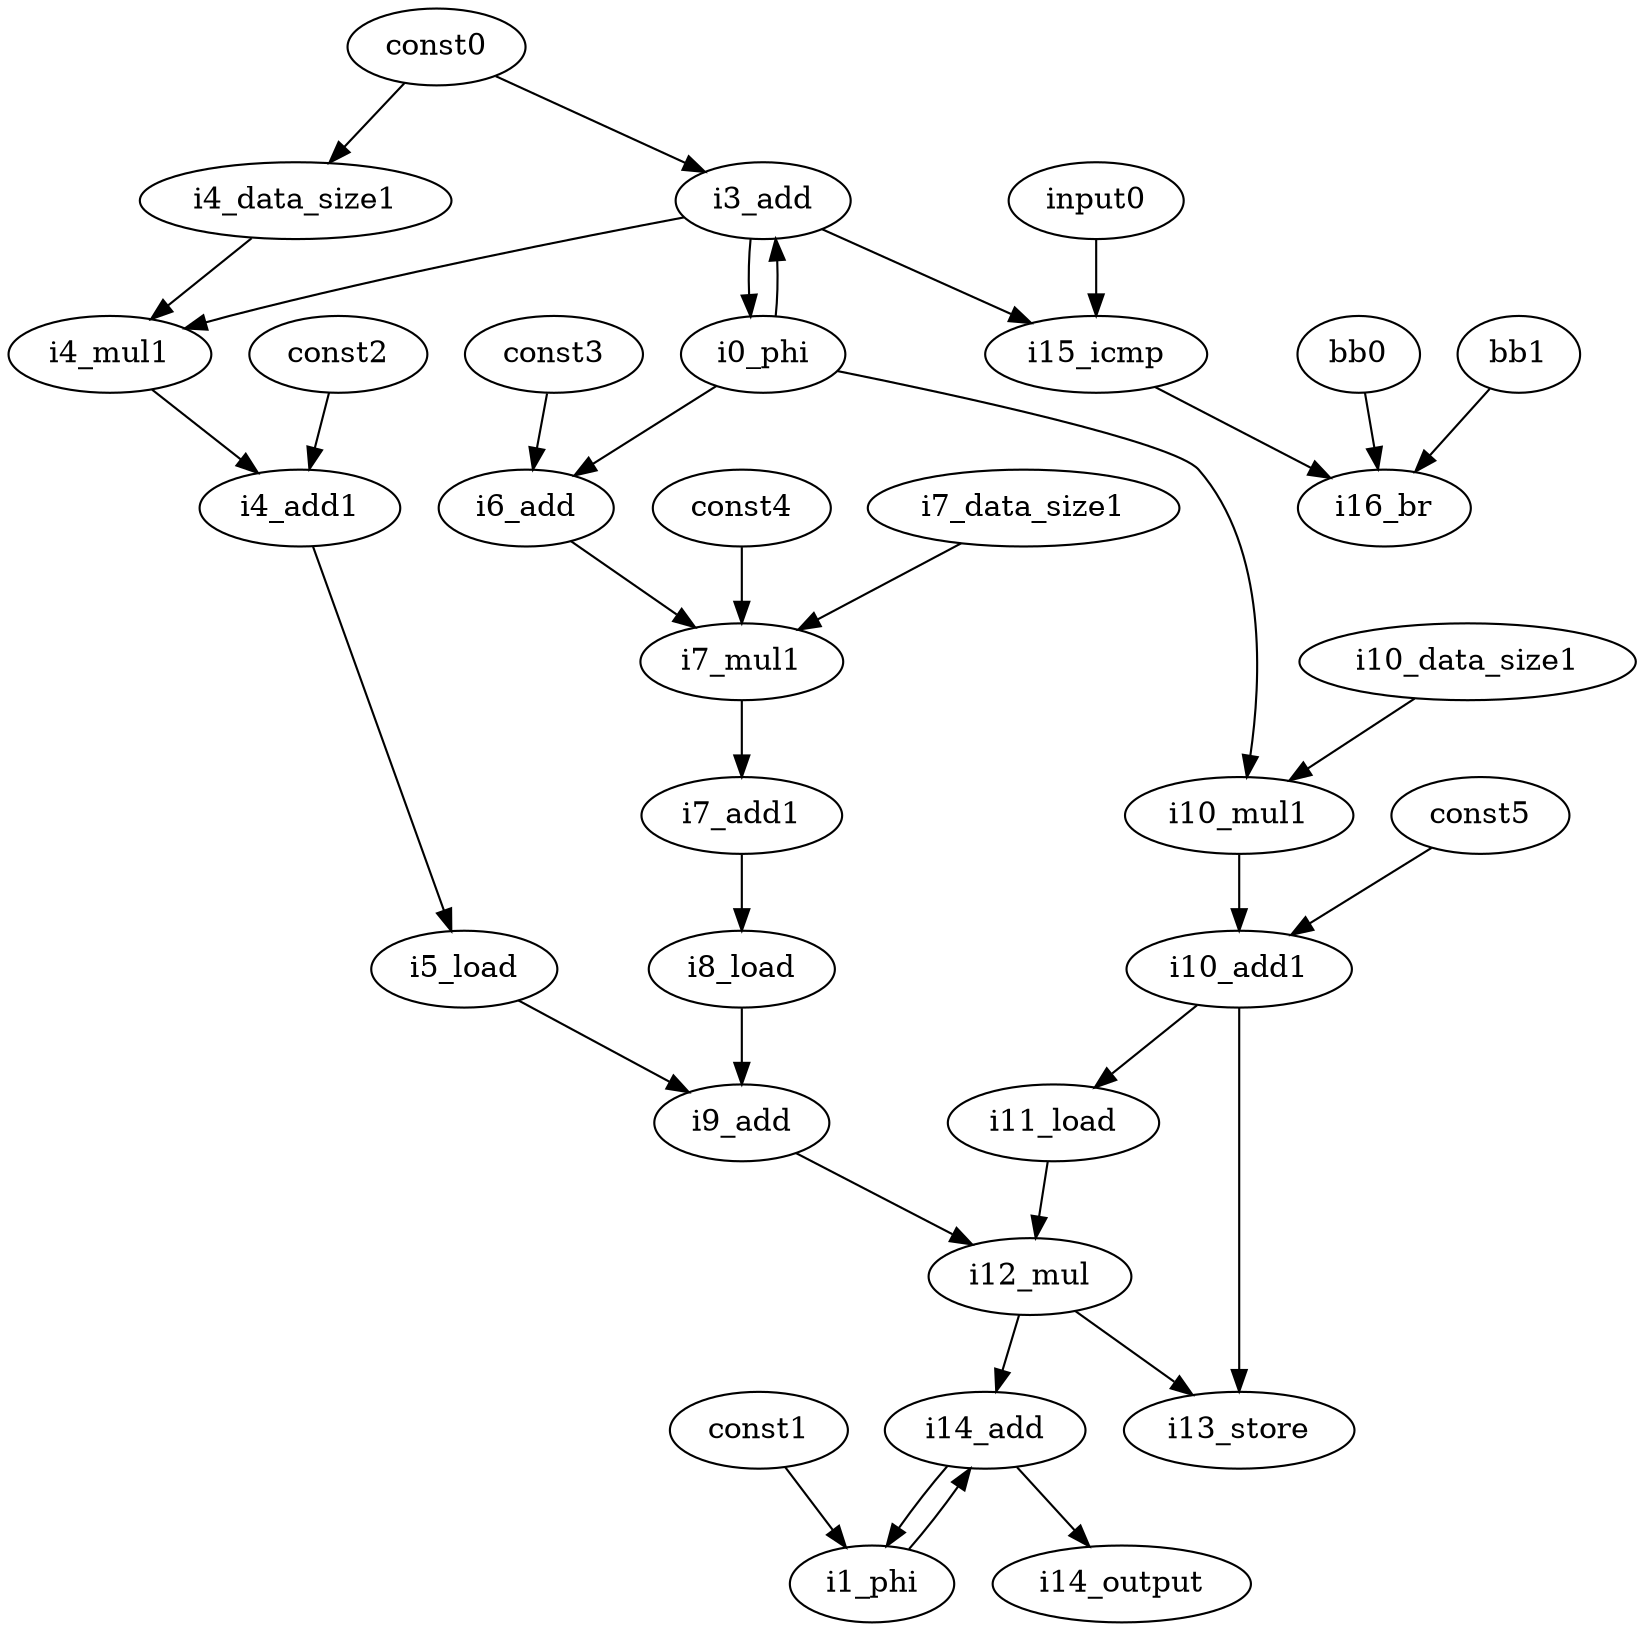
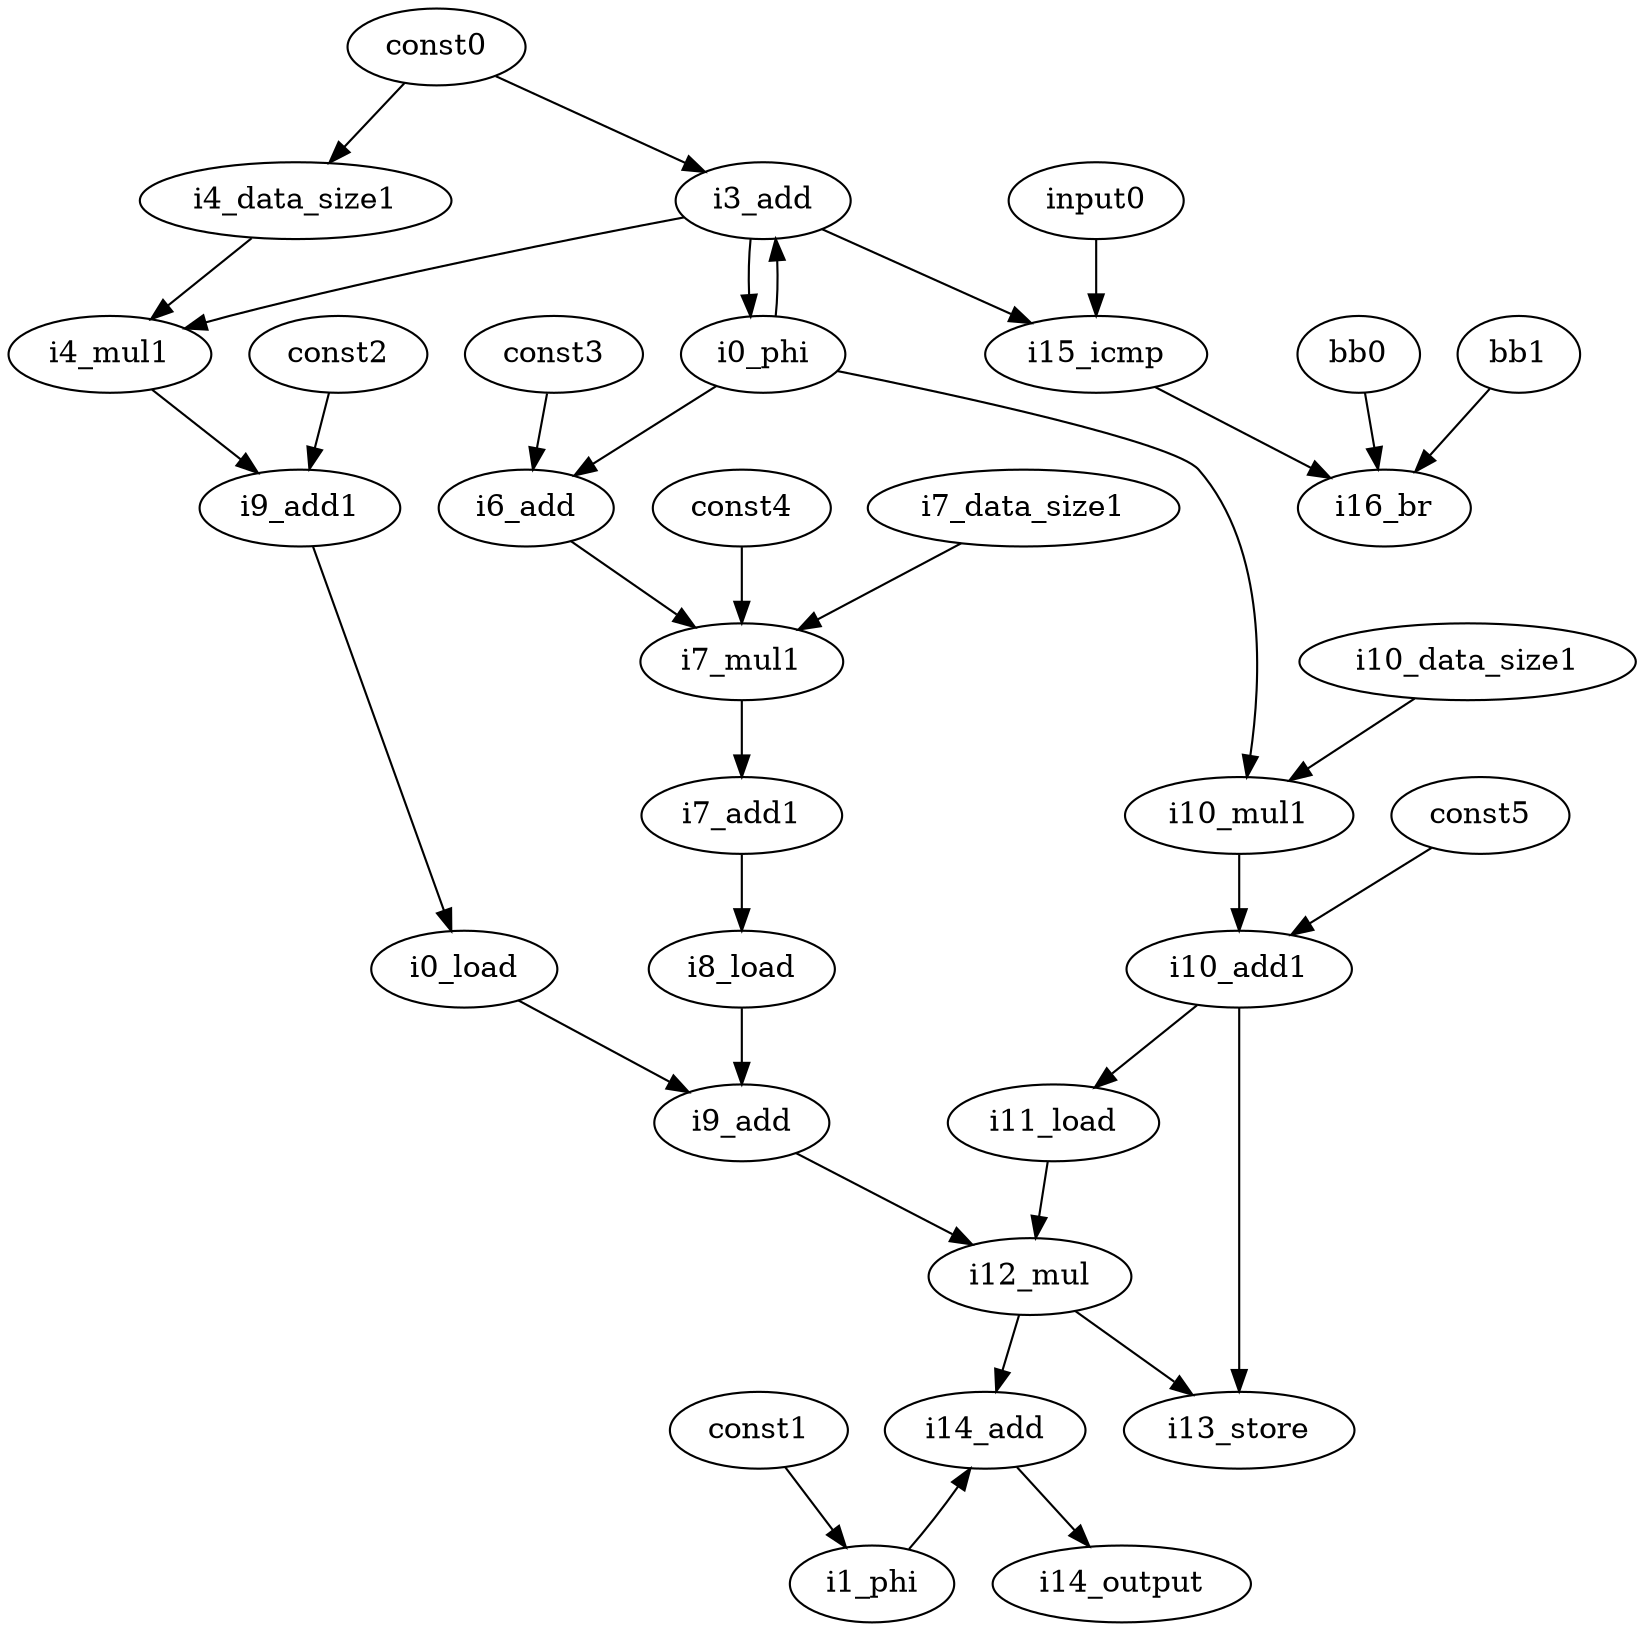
node "i4_add1": label "i4_add1" -> "i9_add1"
node "i5_load": label "i5_load" -> "i0_load"
edge "i14_add" -> "i1_phi": removed
